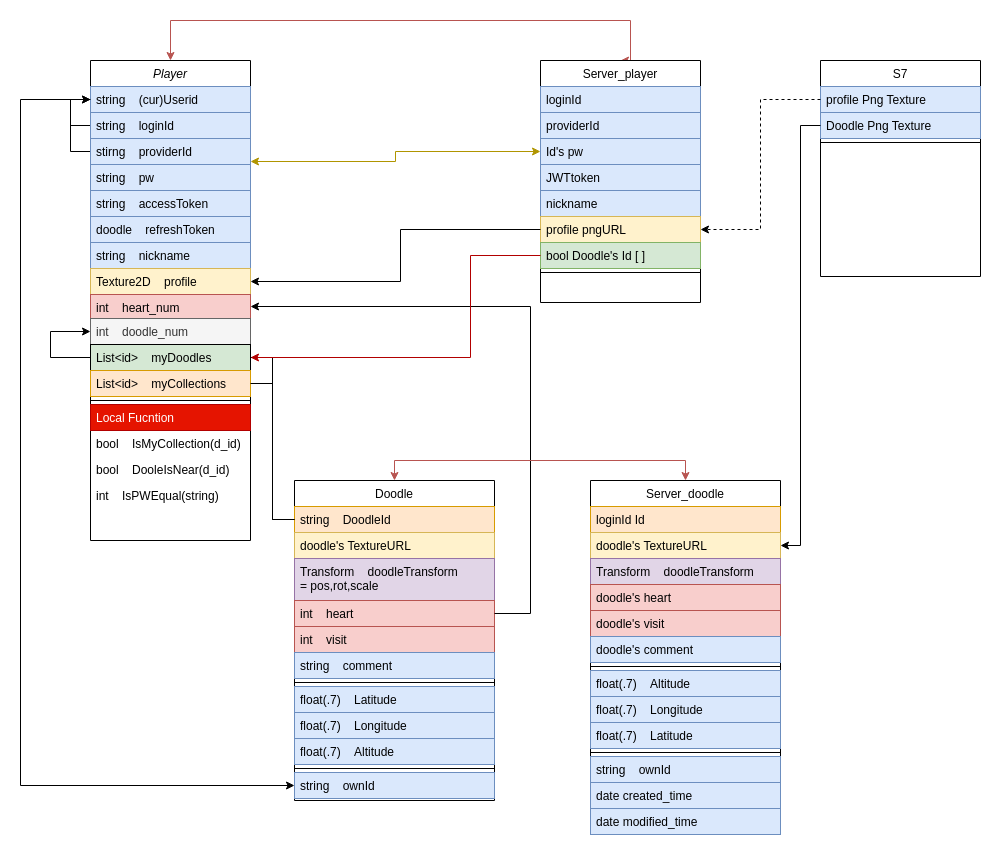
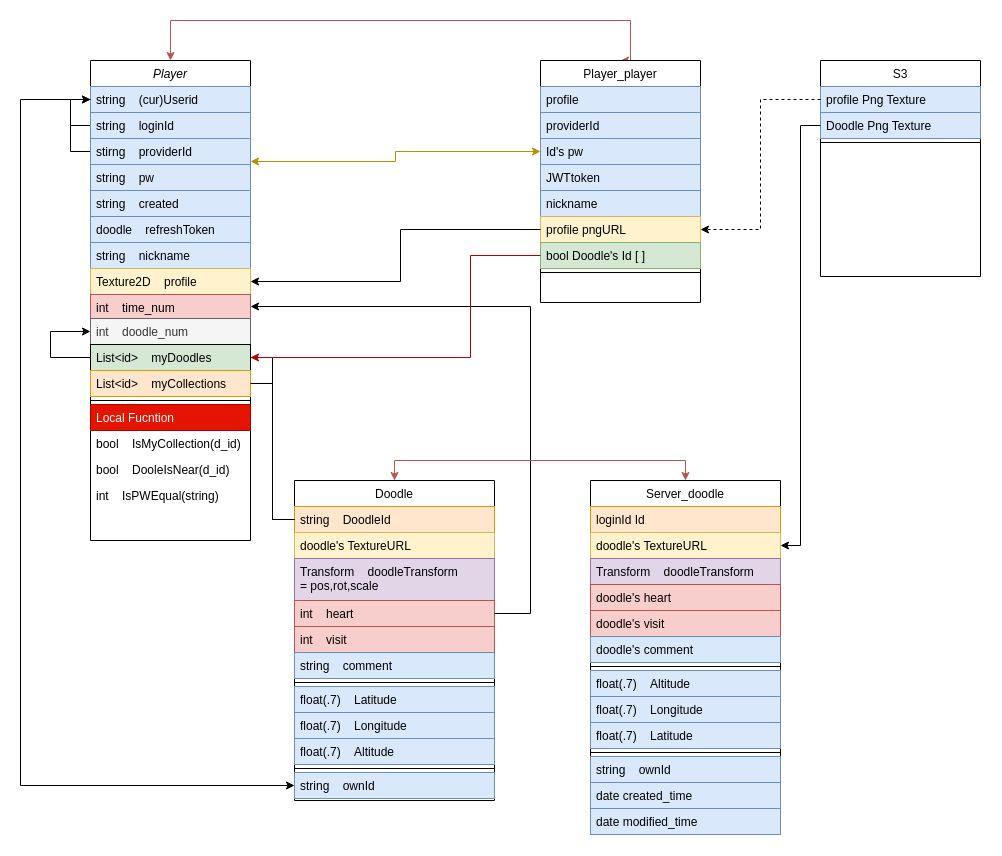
node "Server_player": label "Server_player" -> "Player_player"
node "S7": label "S7" -> "S3"
node "loginId": label "loginId" -> "profile"
node "string accessToken": label "string accessToken" -> "string created"
node "int heart_num": label "int heart_num" -> "int time_num"
